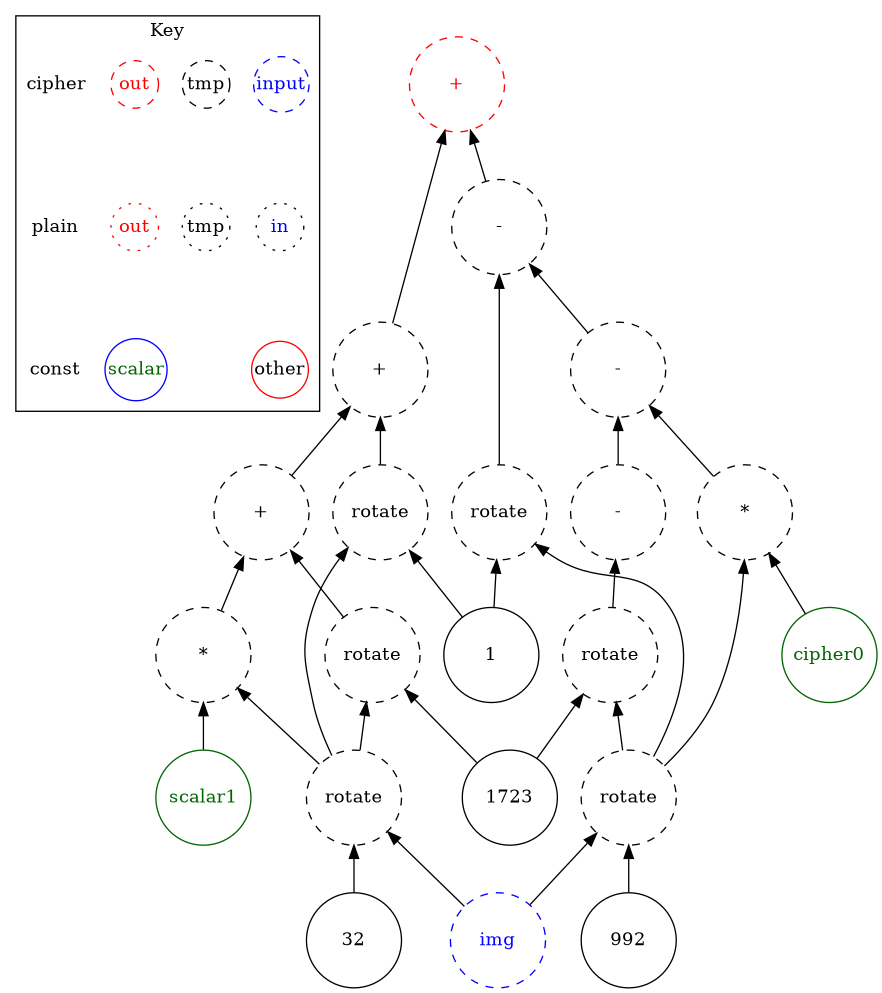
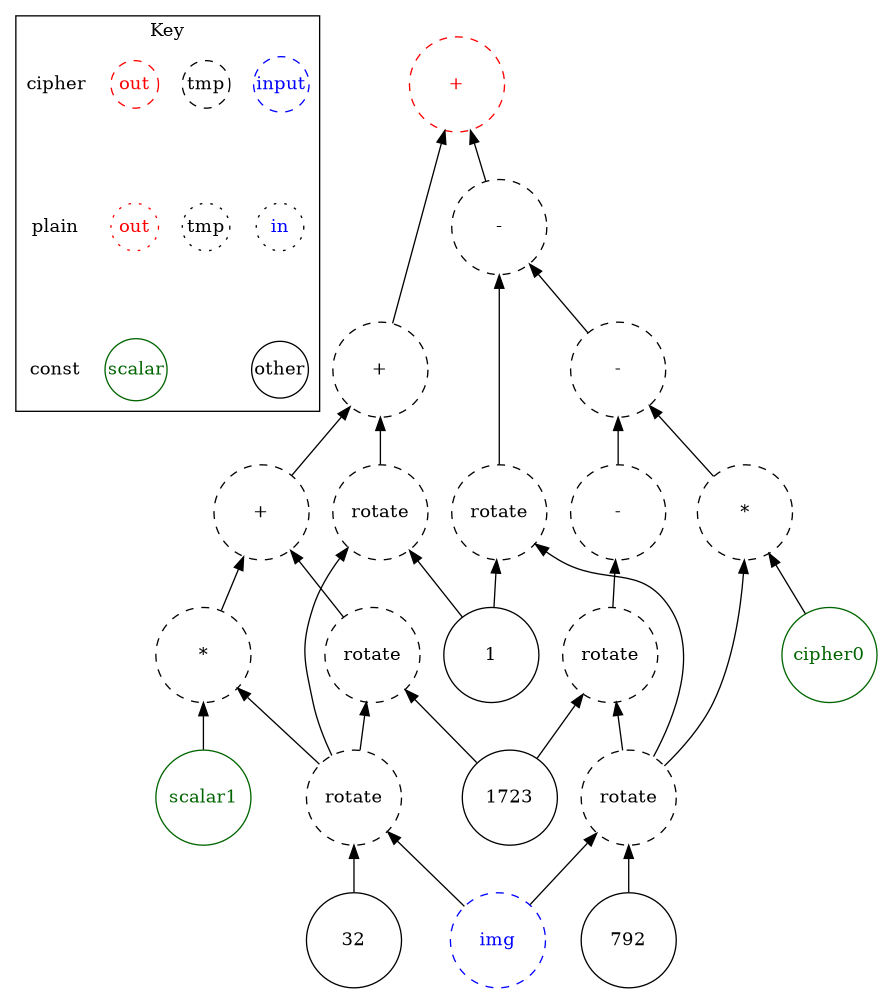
node "scalar": color blue -> darkgreen
node "other": color red -> black
node "992": label "992" -> "792"
